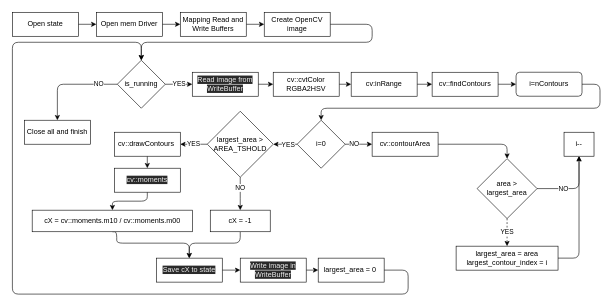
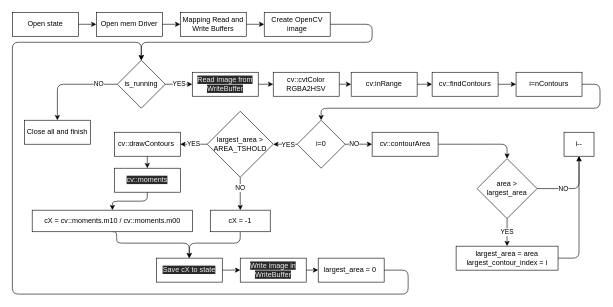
node "i=nContours": shape rounded rectangle -> rectangle
edge "area > largest_area" -> "largest_area = area largest_contour_index = i": style dashed -> solid
